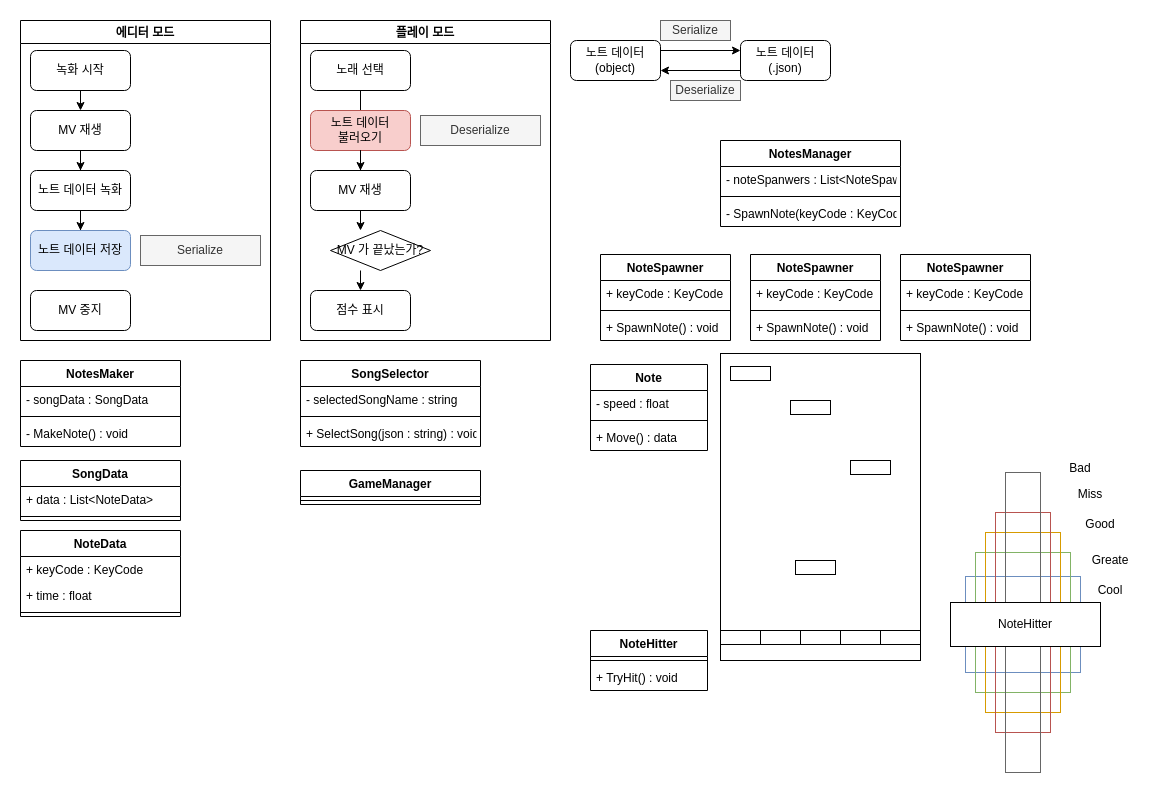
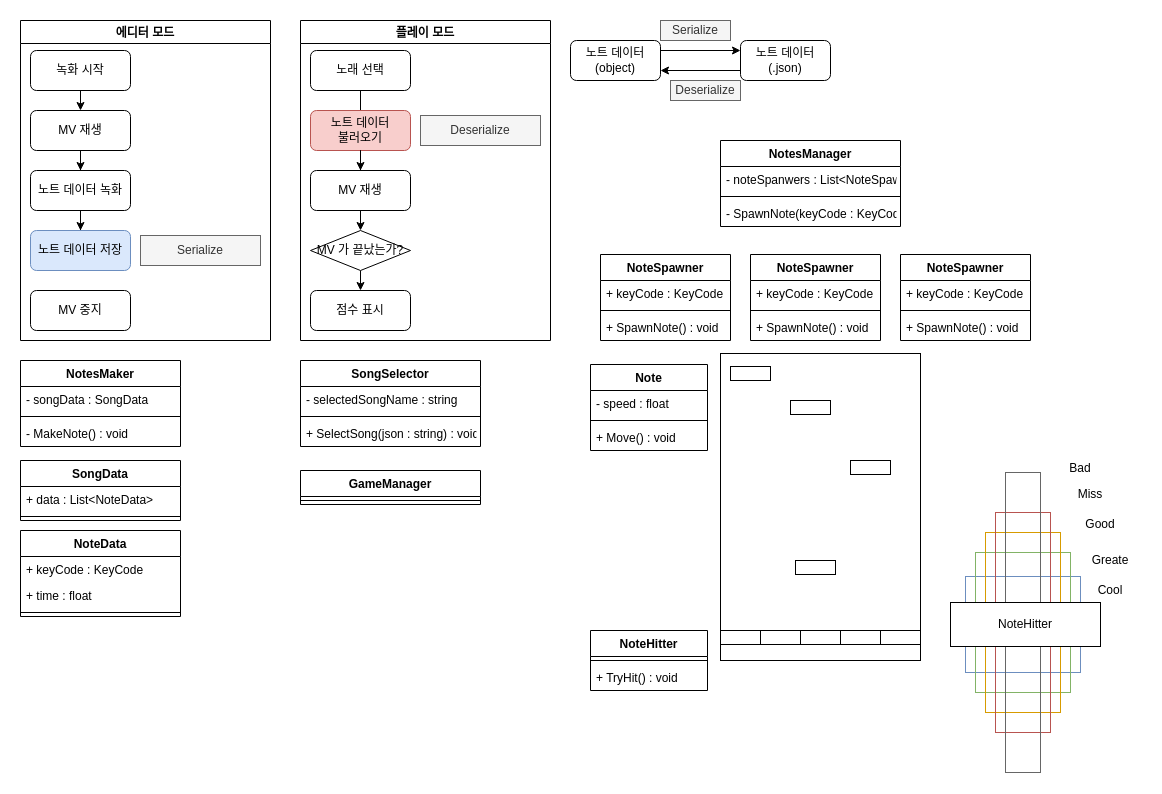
node "MV 가 끝났는가?": moved (381, 251) -> (361, 251)
node "+ Move() : data": label "+ Move() : data" -> "+ Move() : void"
